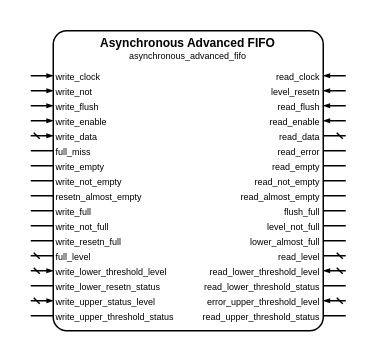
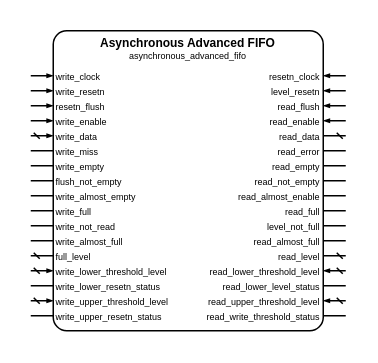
node "read_clock": label "read_clock" -> "resetn_clock"
node "write_not": label "write_not" -> "write_resetn"
node "write_flush": label "write_flush" -> "resetn_flush"
node "full_miss": label "full_miss" -> "write_miss"
node "write_not_empty": label "write_not_empty" -> "flush_not_empty"
node "resetn_almost_empty": label "resetn_almost_empty" -> "write_almost_empty"
node "read_almost_empty": label "read_almost_empty" -> "read_almost_enable"
node "flush_full": label "flush_full" -> "read_full"
node "write_not_full": label "write_not_full" -> "write_not_read"
node "write_resetn_full": label "write_resetn_full" -> "write_almost_full"
node "lower_almost_full": label "lower_almost_full" -> "read_almost_full"
node "read_lower_threshold_status": label "read_lower_threshold_status" -> "read_lower_level_status"
node "write_upper_status_level": label "write_upper_status_level" -> "write_upper_threshold_level"
node "error_upper_threshold_level": label "error_upper_threshold_level" -> "read_upper_threshold_level"
node "write_upper_threshold_status": label "write_upper_threshold_status" -> "write_upper_resetn_status"
node "read_upper_threshold_status": label "read_upper_threshold_status" -> "read_write_threshold_status"
